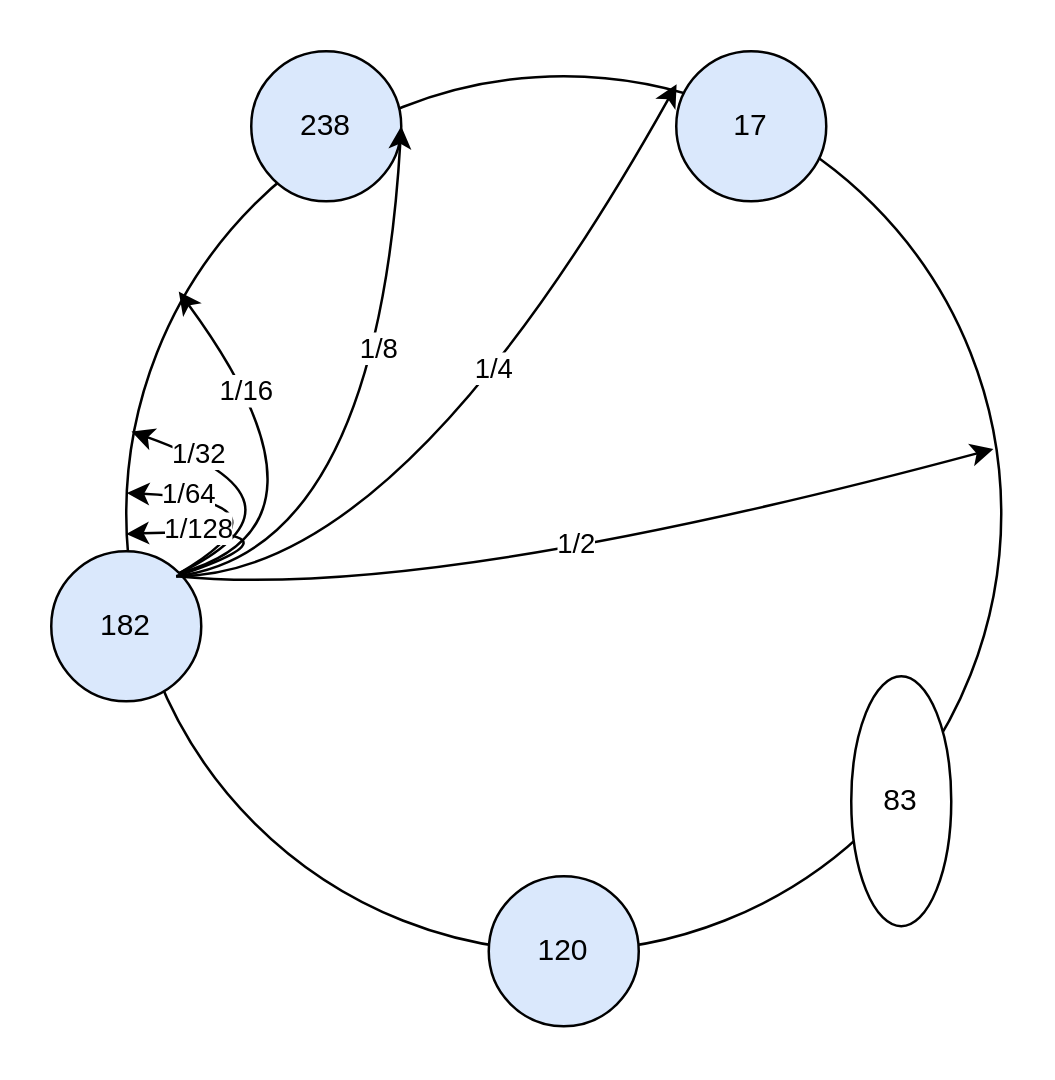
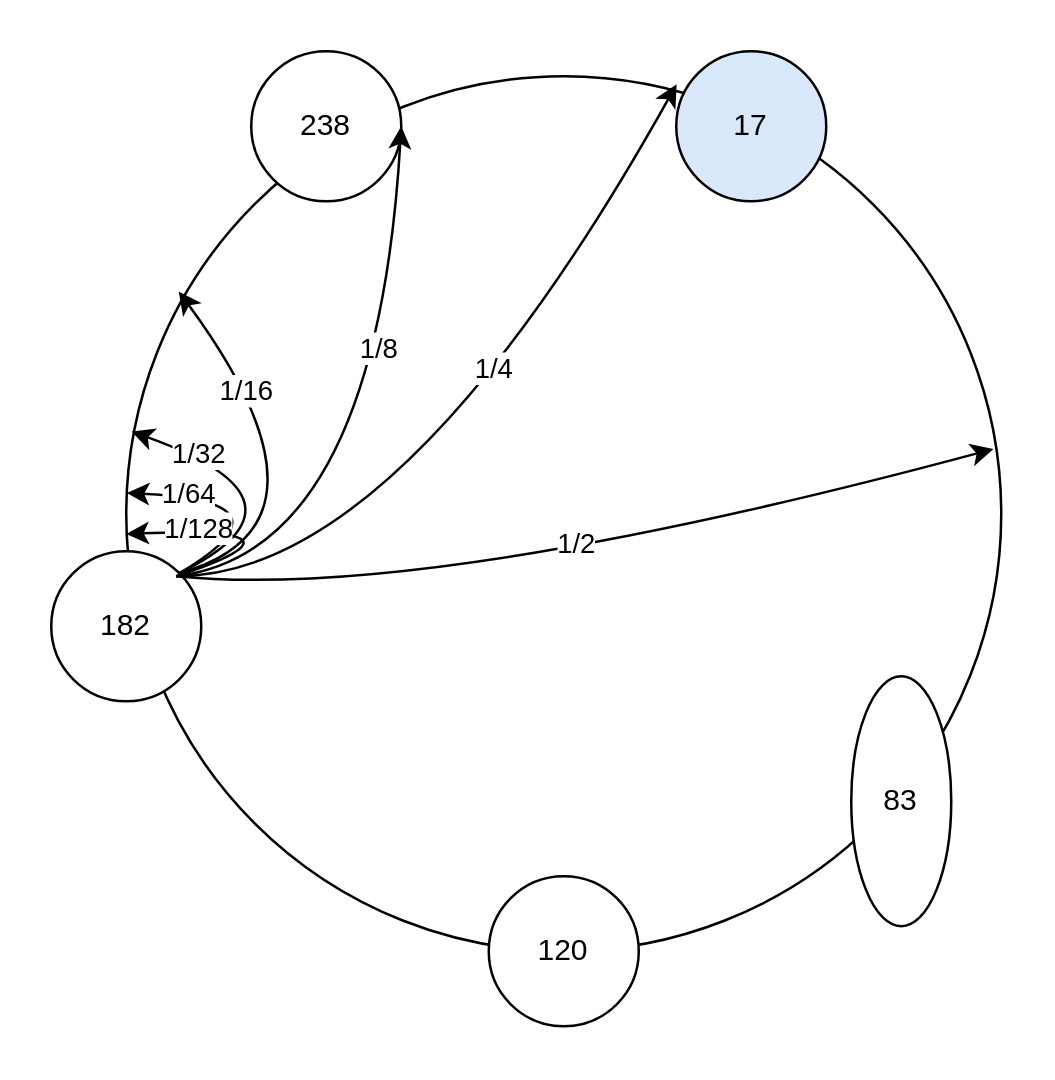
node "238": fillcolor #dae8fc -> #ffffff
node "182": fillcolor #dae8fc -> #ffffff
node "120": fillcolor #dae8fc -> #ffffff
